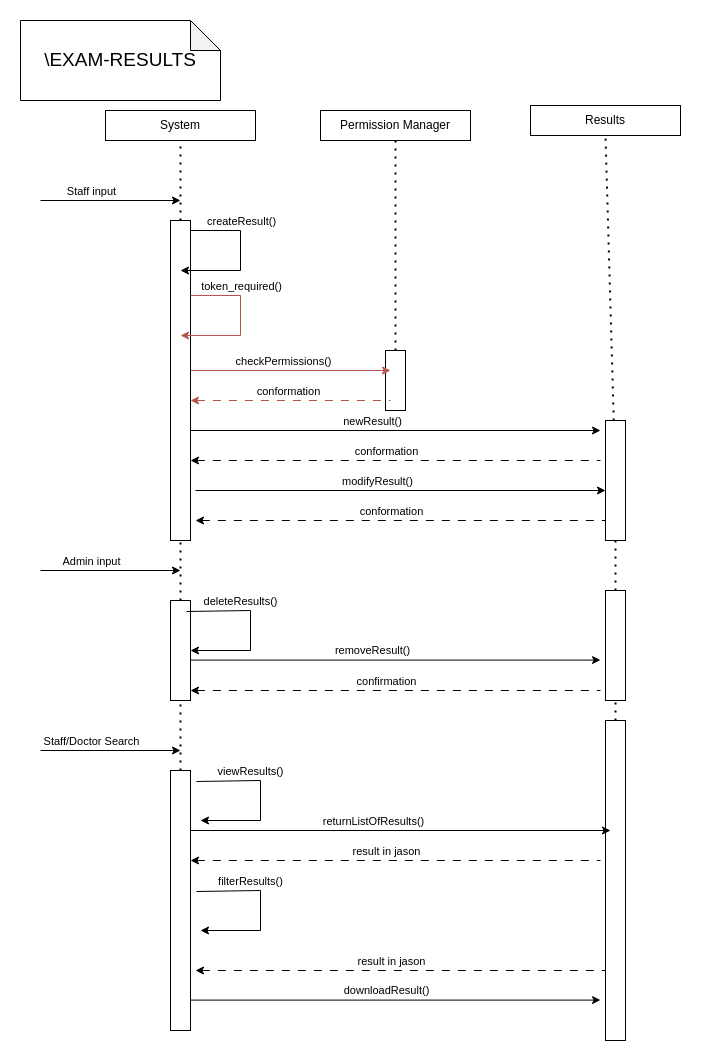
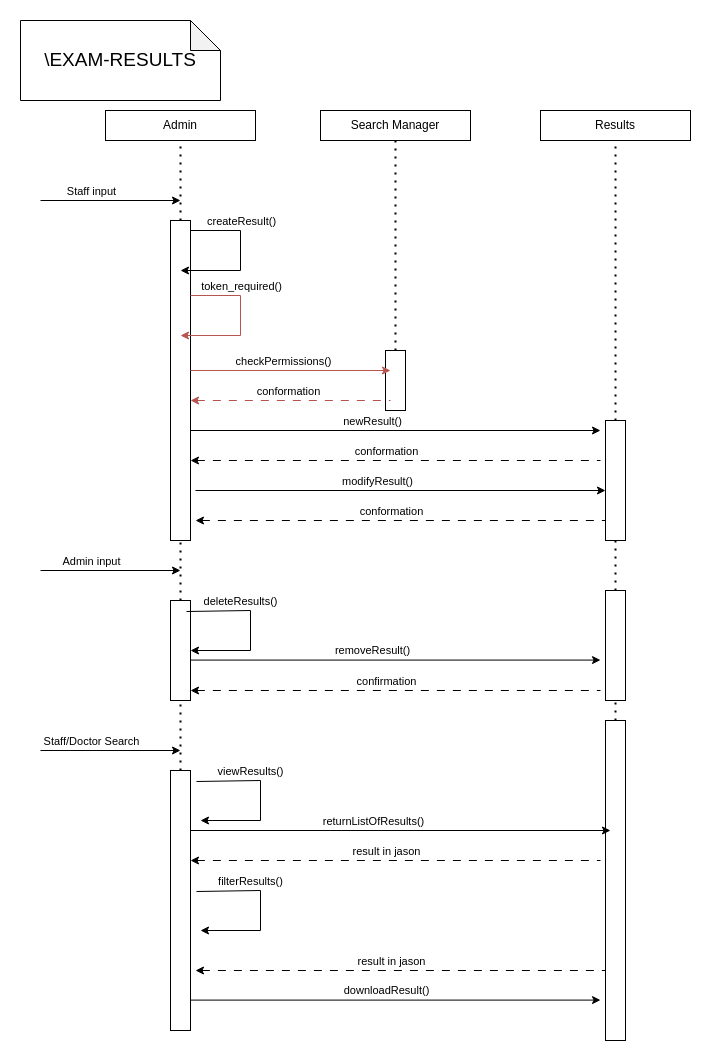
node "Results": moved (606, 121) -> (616, 126)
node "System": label "System" -> "Admin"
node "Permission Manager": label "Permission Manager" -> "Search Manager"
